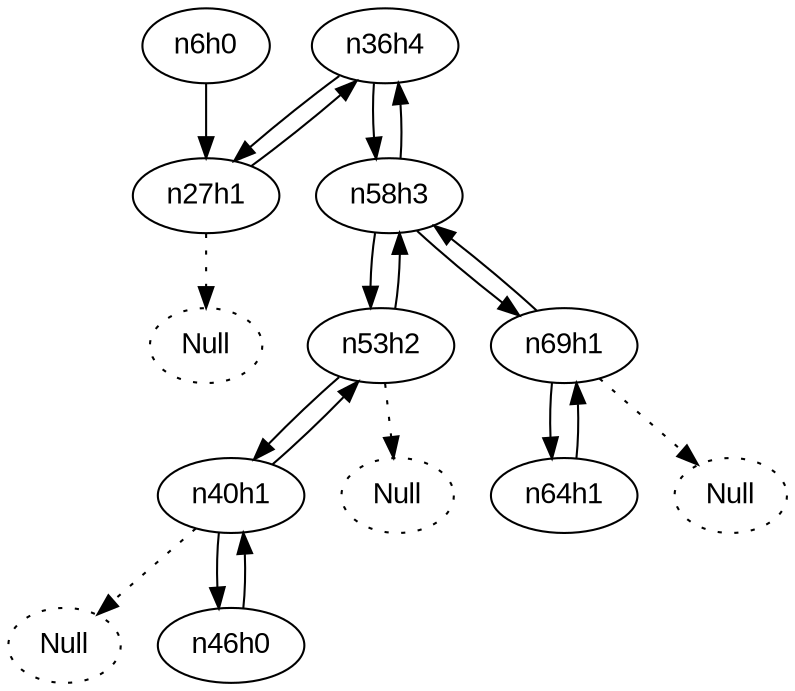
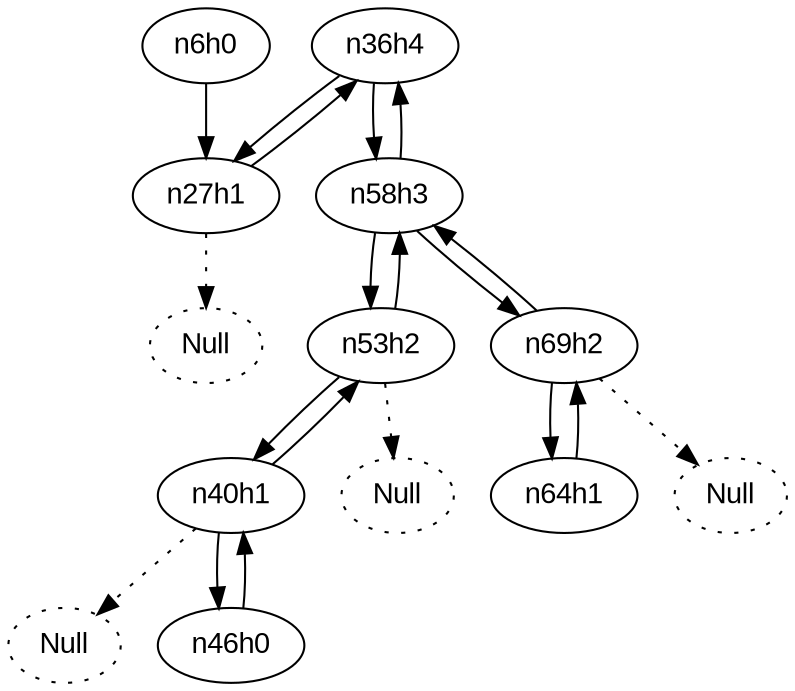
node "n69h1": label "n69h1" -> "n69h2"
